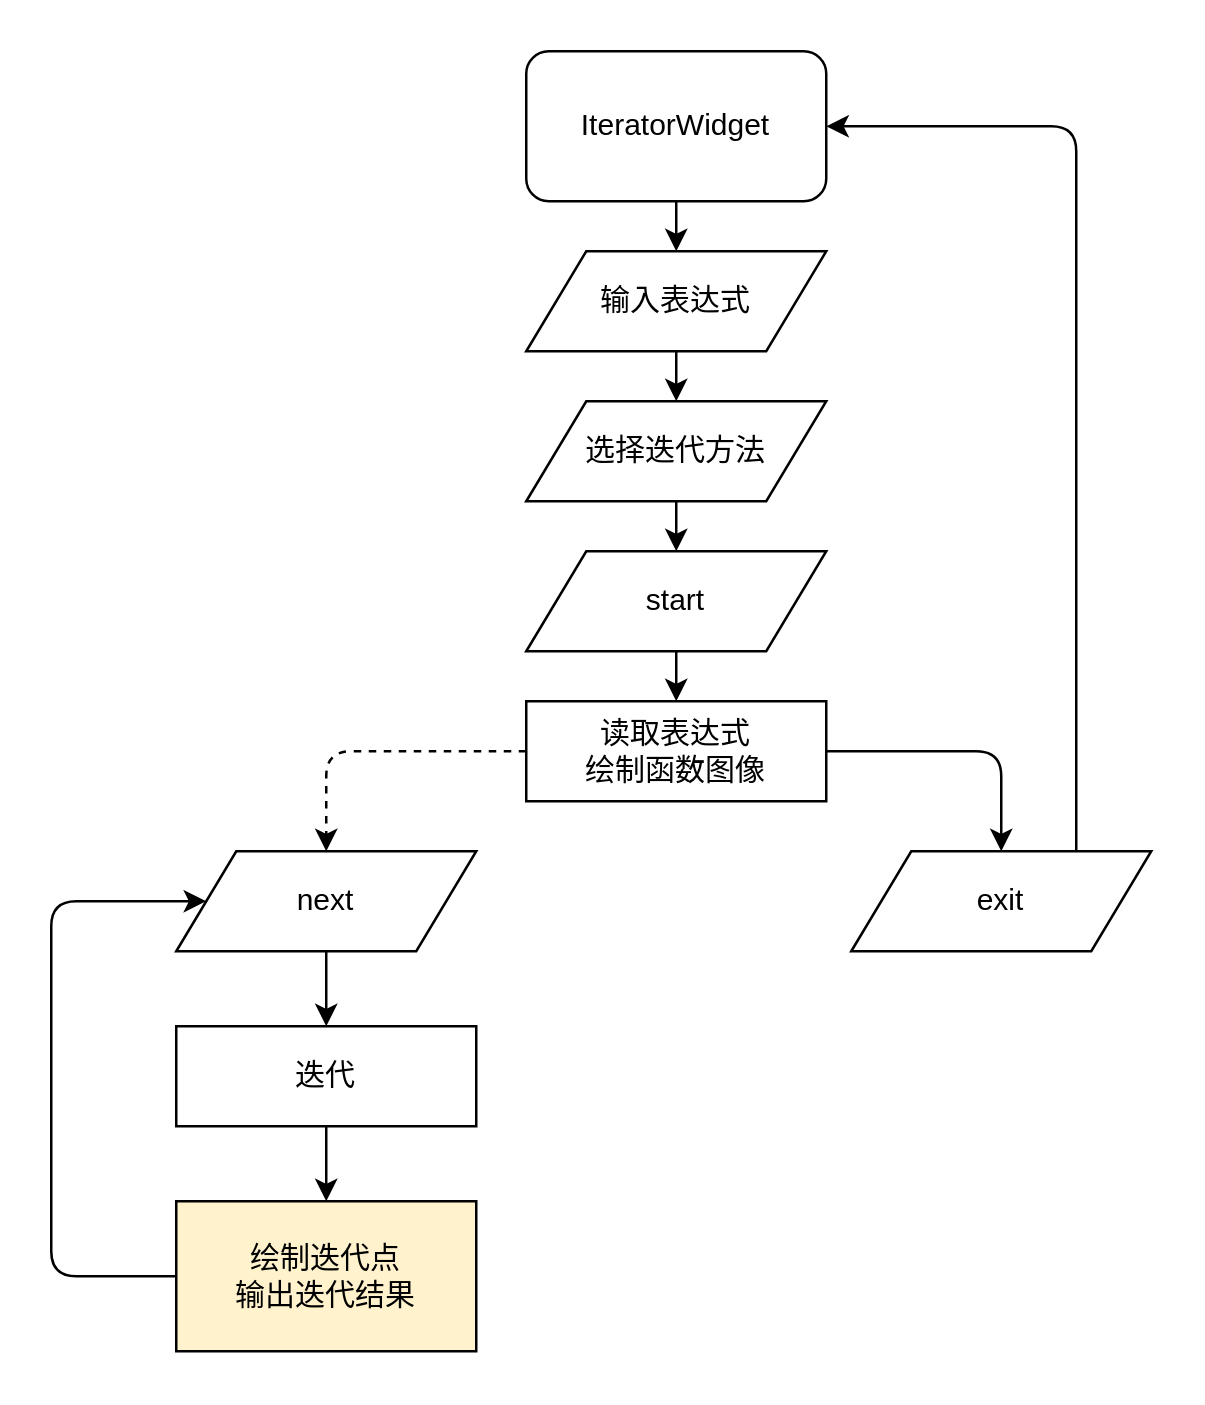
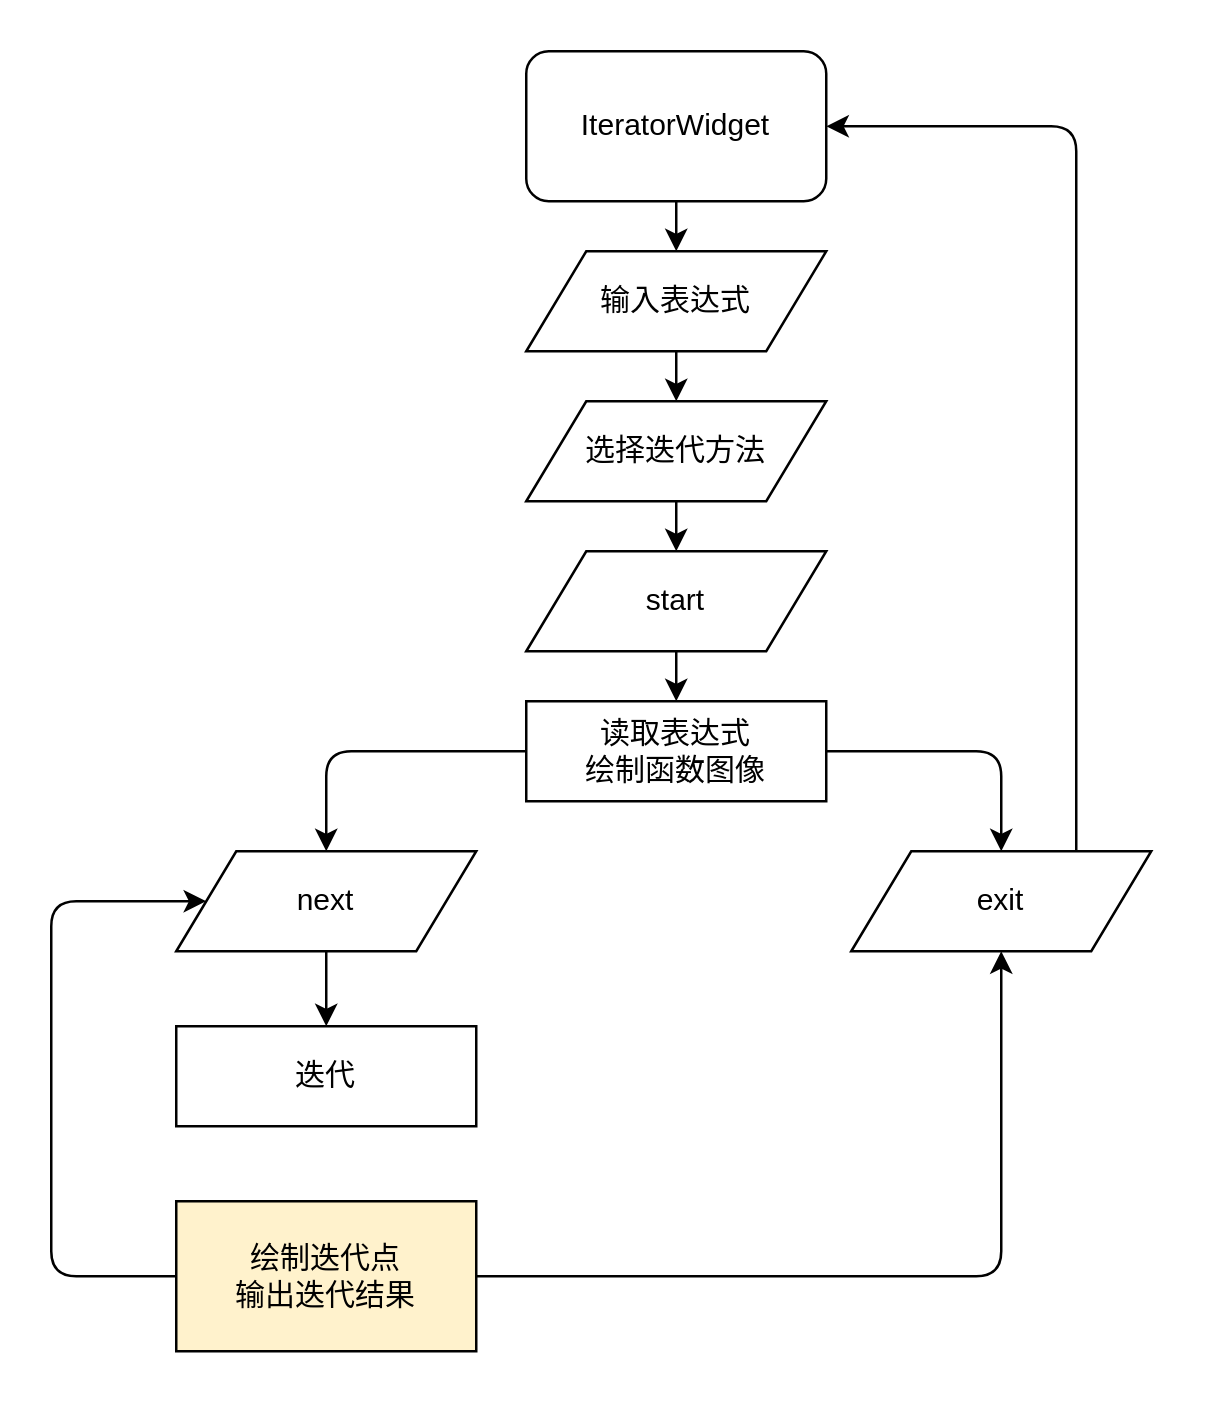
edge "读取表达式 绘制函数图像" -> "next": style dashed -> solid
edge "迭代" -> "绘制迭代点 输出迭代结果": removed
edge "绘制迭代点 输出迭代结果" -> "exit": added
